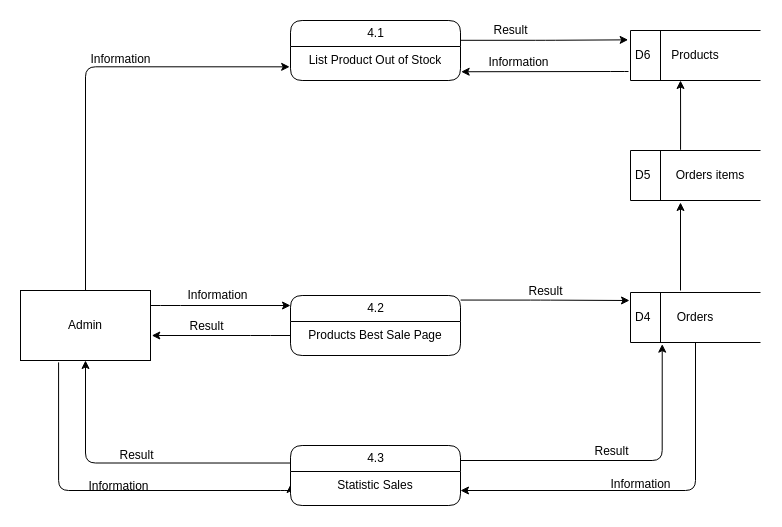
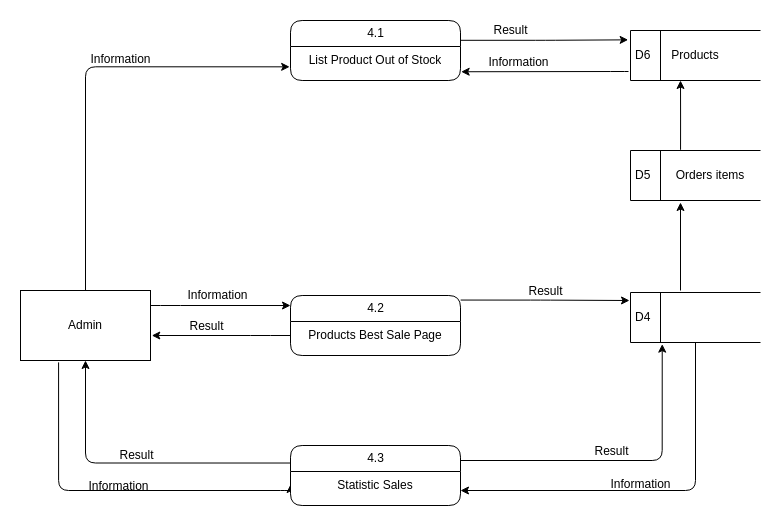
node "Orders": removed
